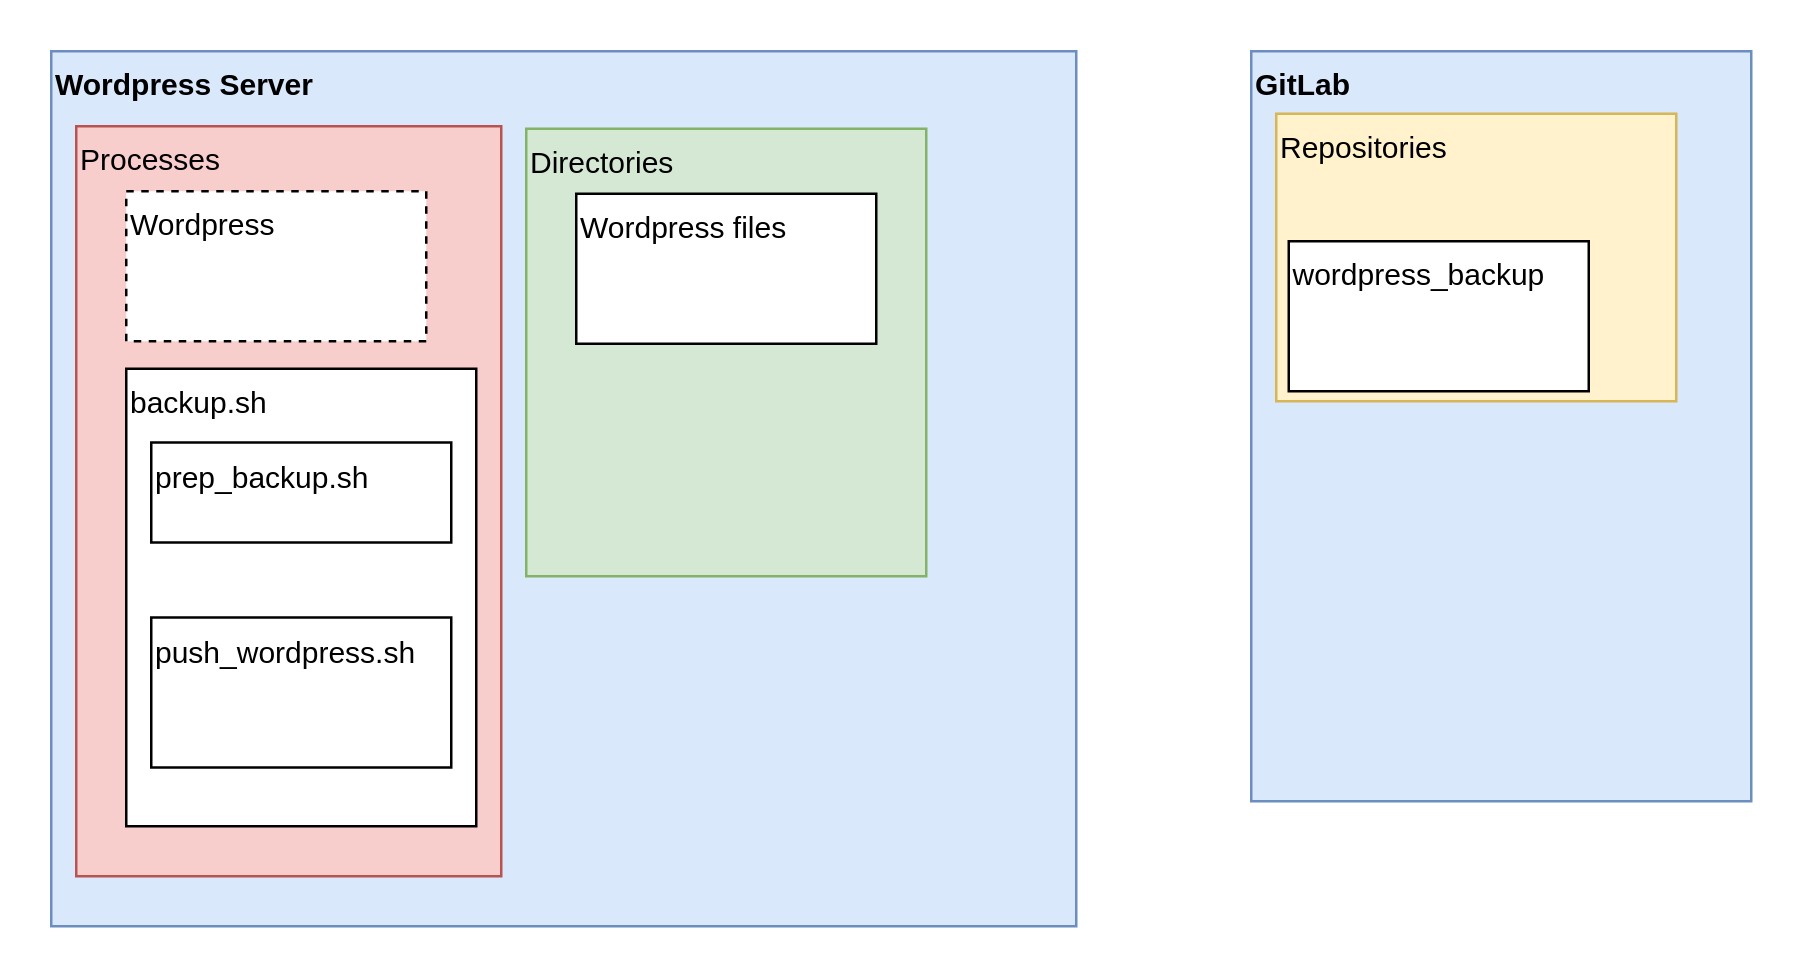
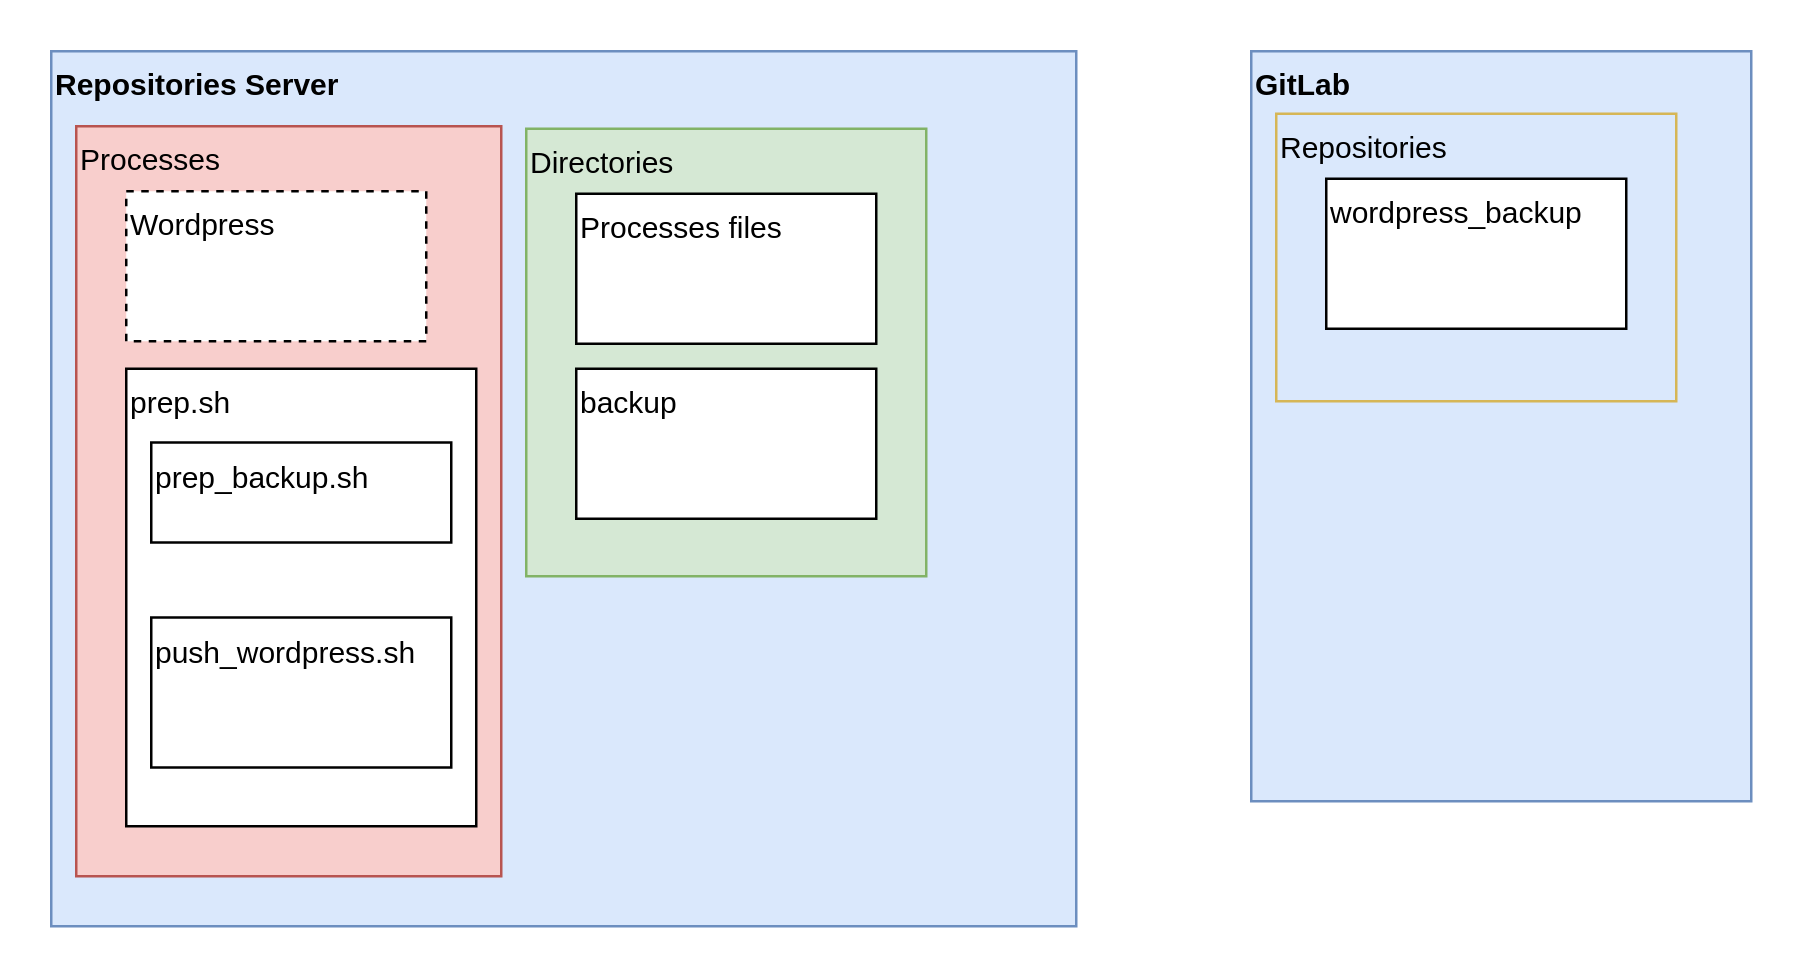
node "Wordpress Server": label "Wordpress Server" -> "Repositories Server"
node "Repositories": fillcolor #fff2cc -> #dae8fc
node "Wordpress files": label "Wordpress files" -> "Processes files"
node "wordpress_backup": moved (1439, 316) -> (1476, 254)
node "backup.sh": label "backup.sh" -> "prep.sh"
node "backup": added
